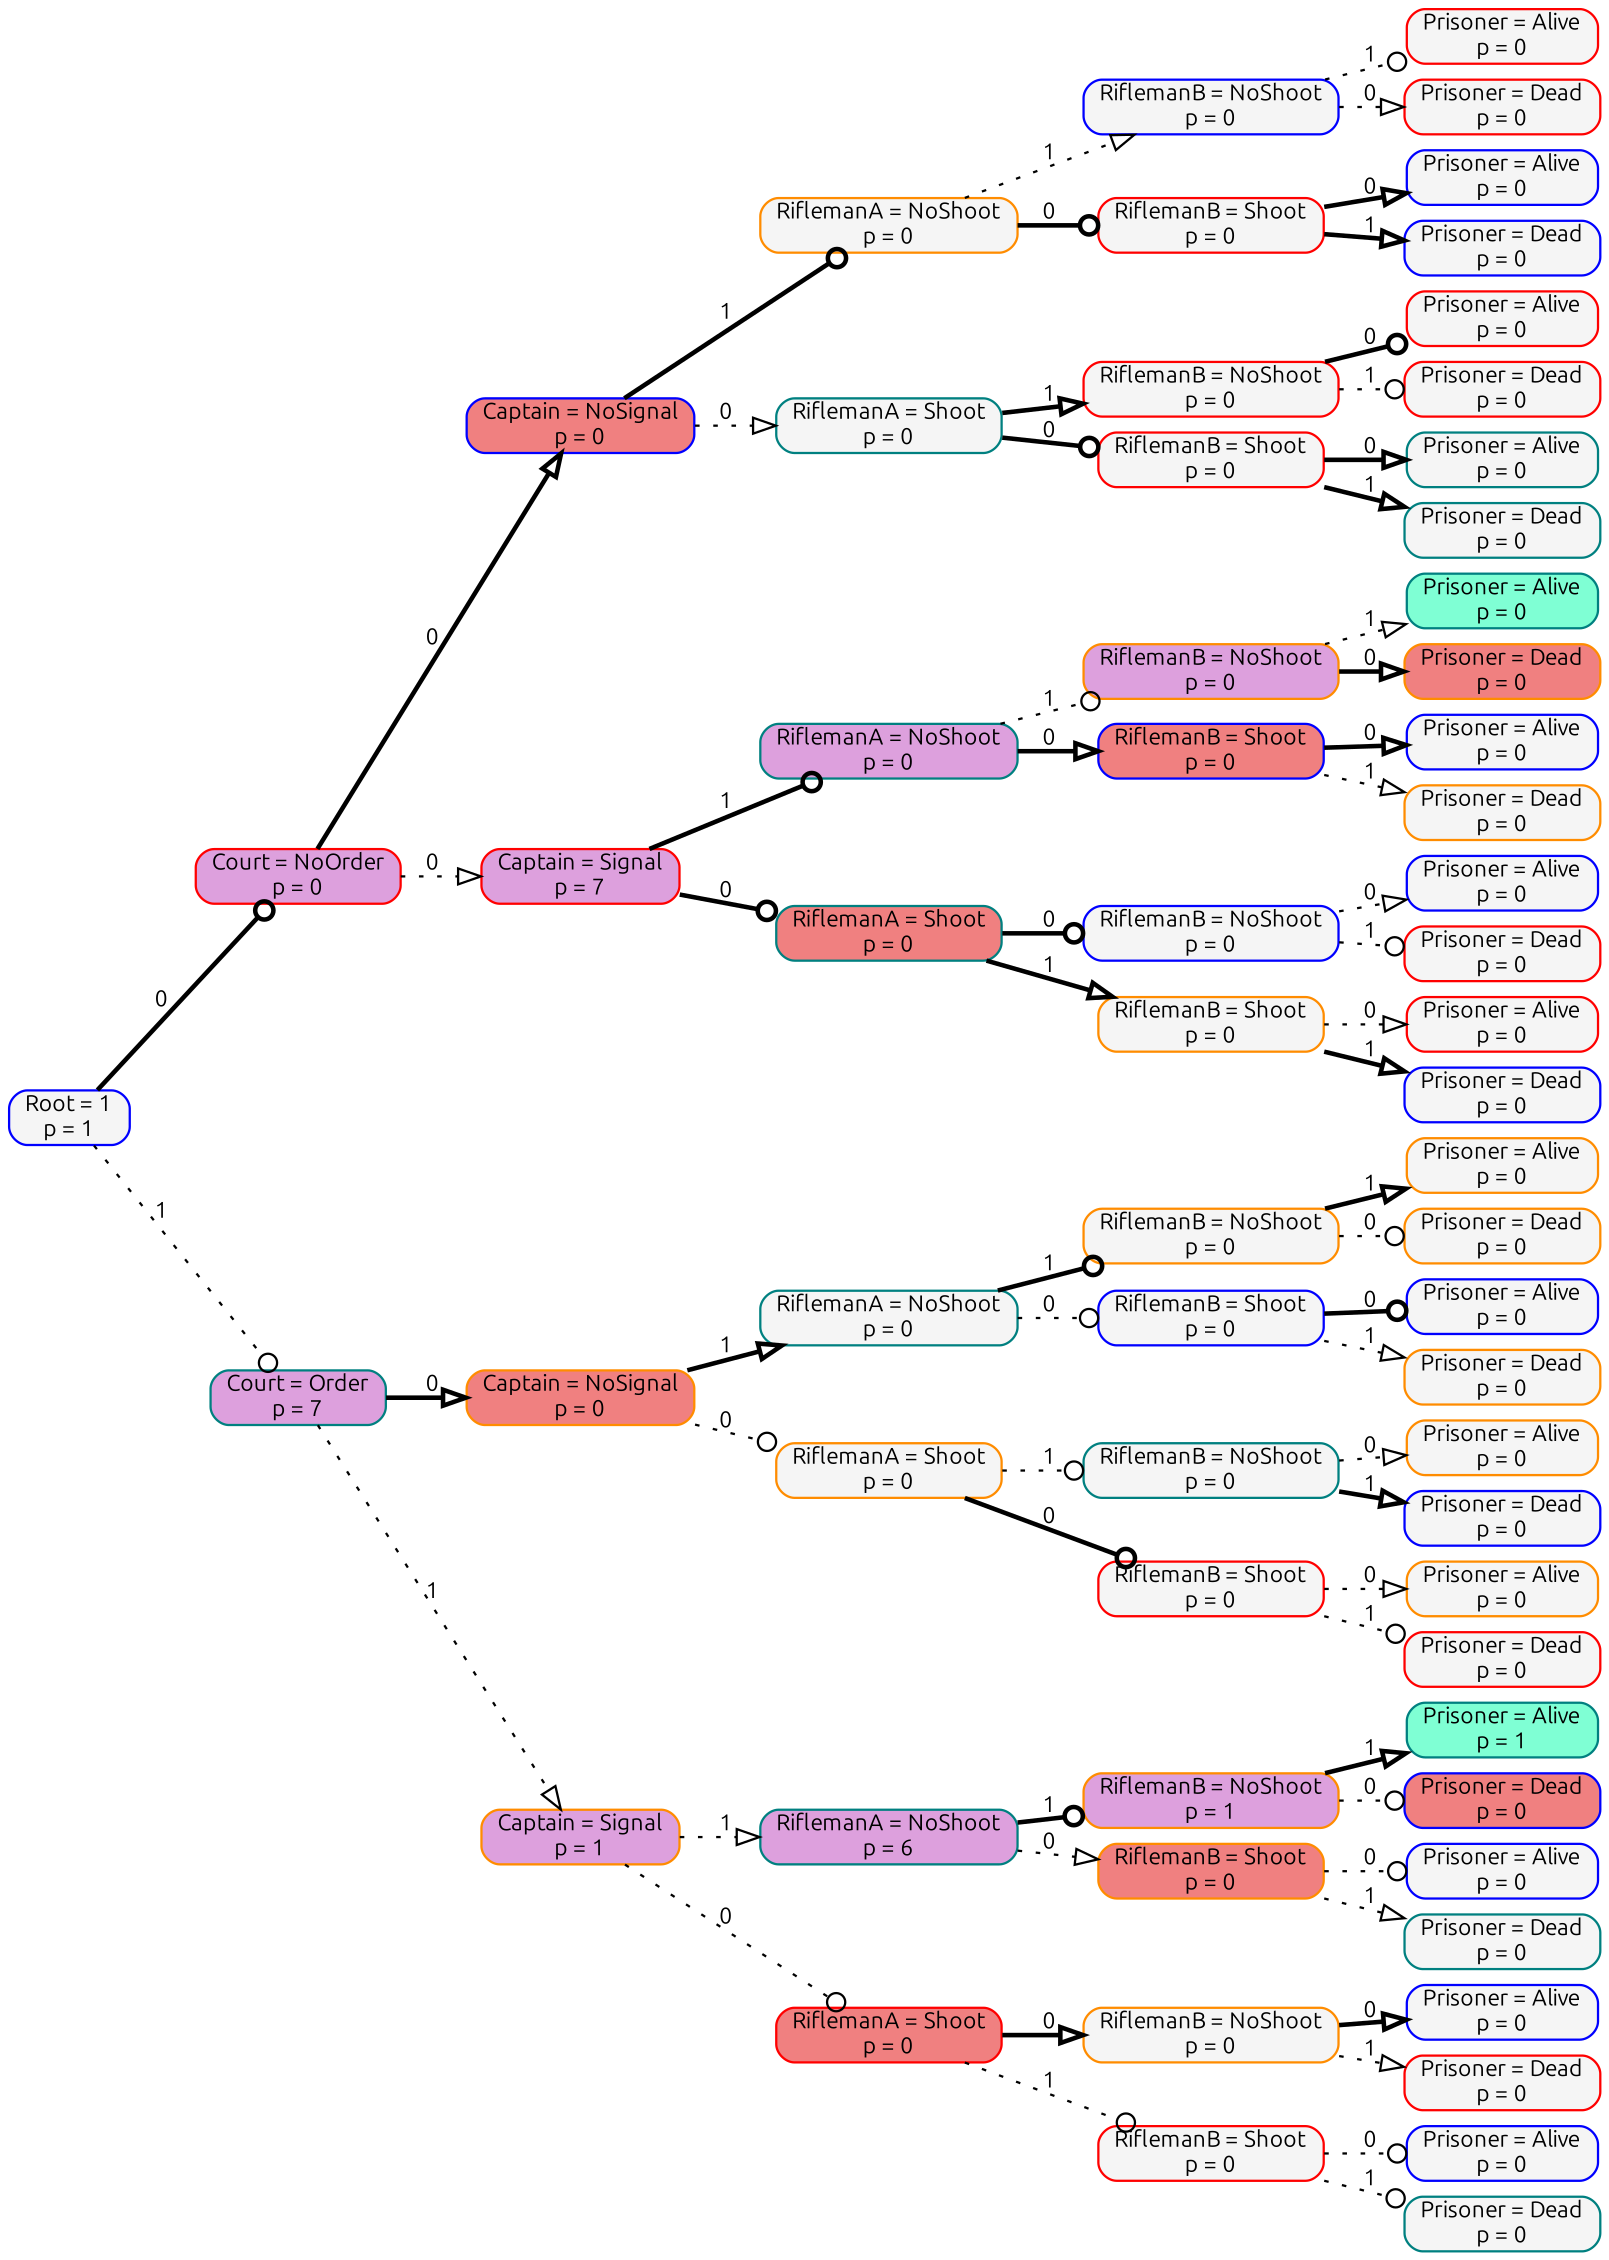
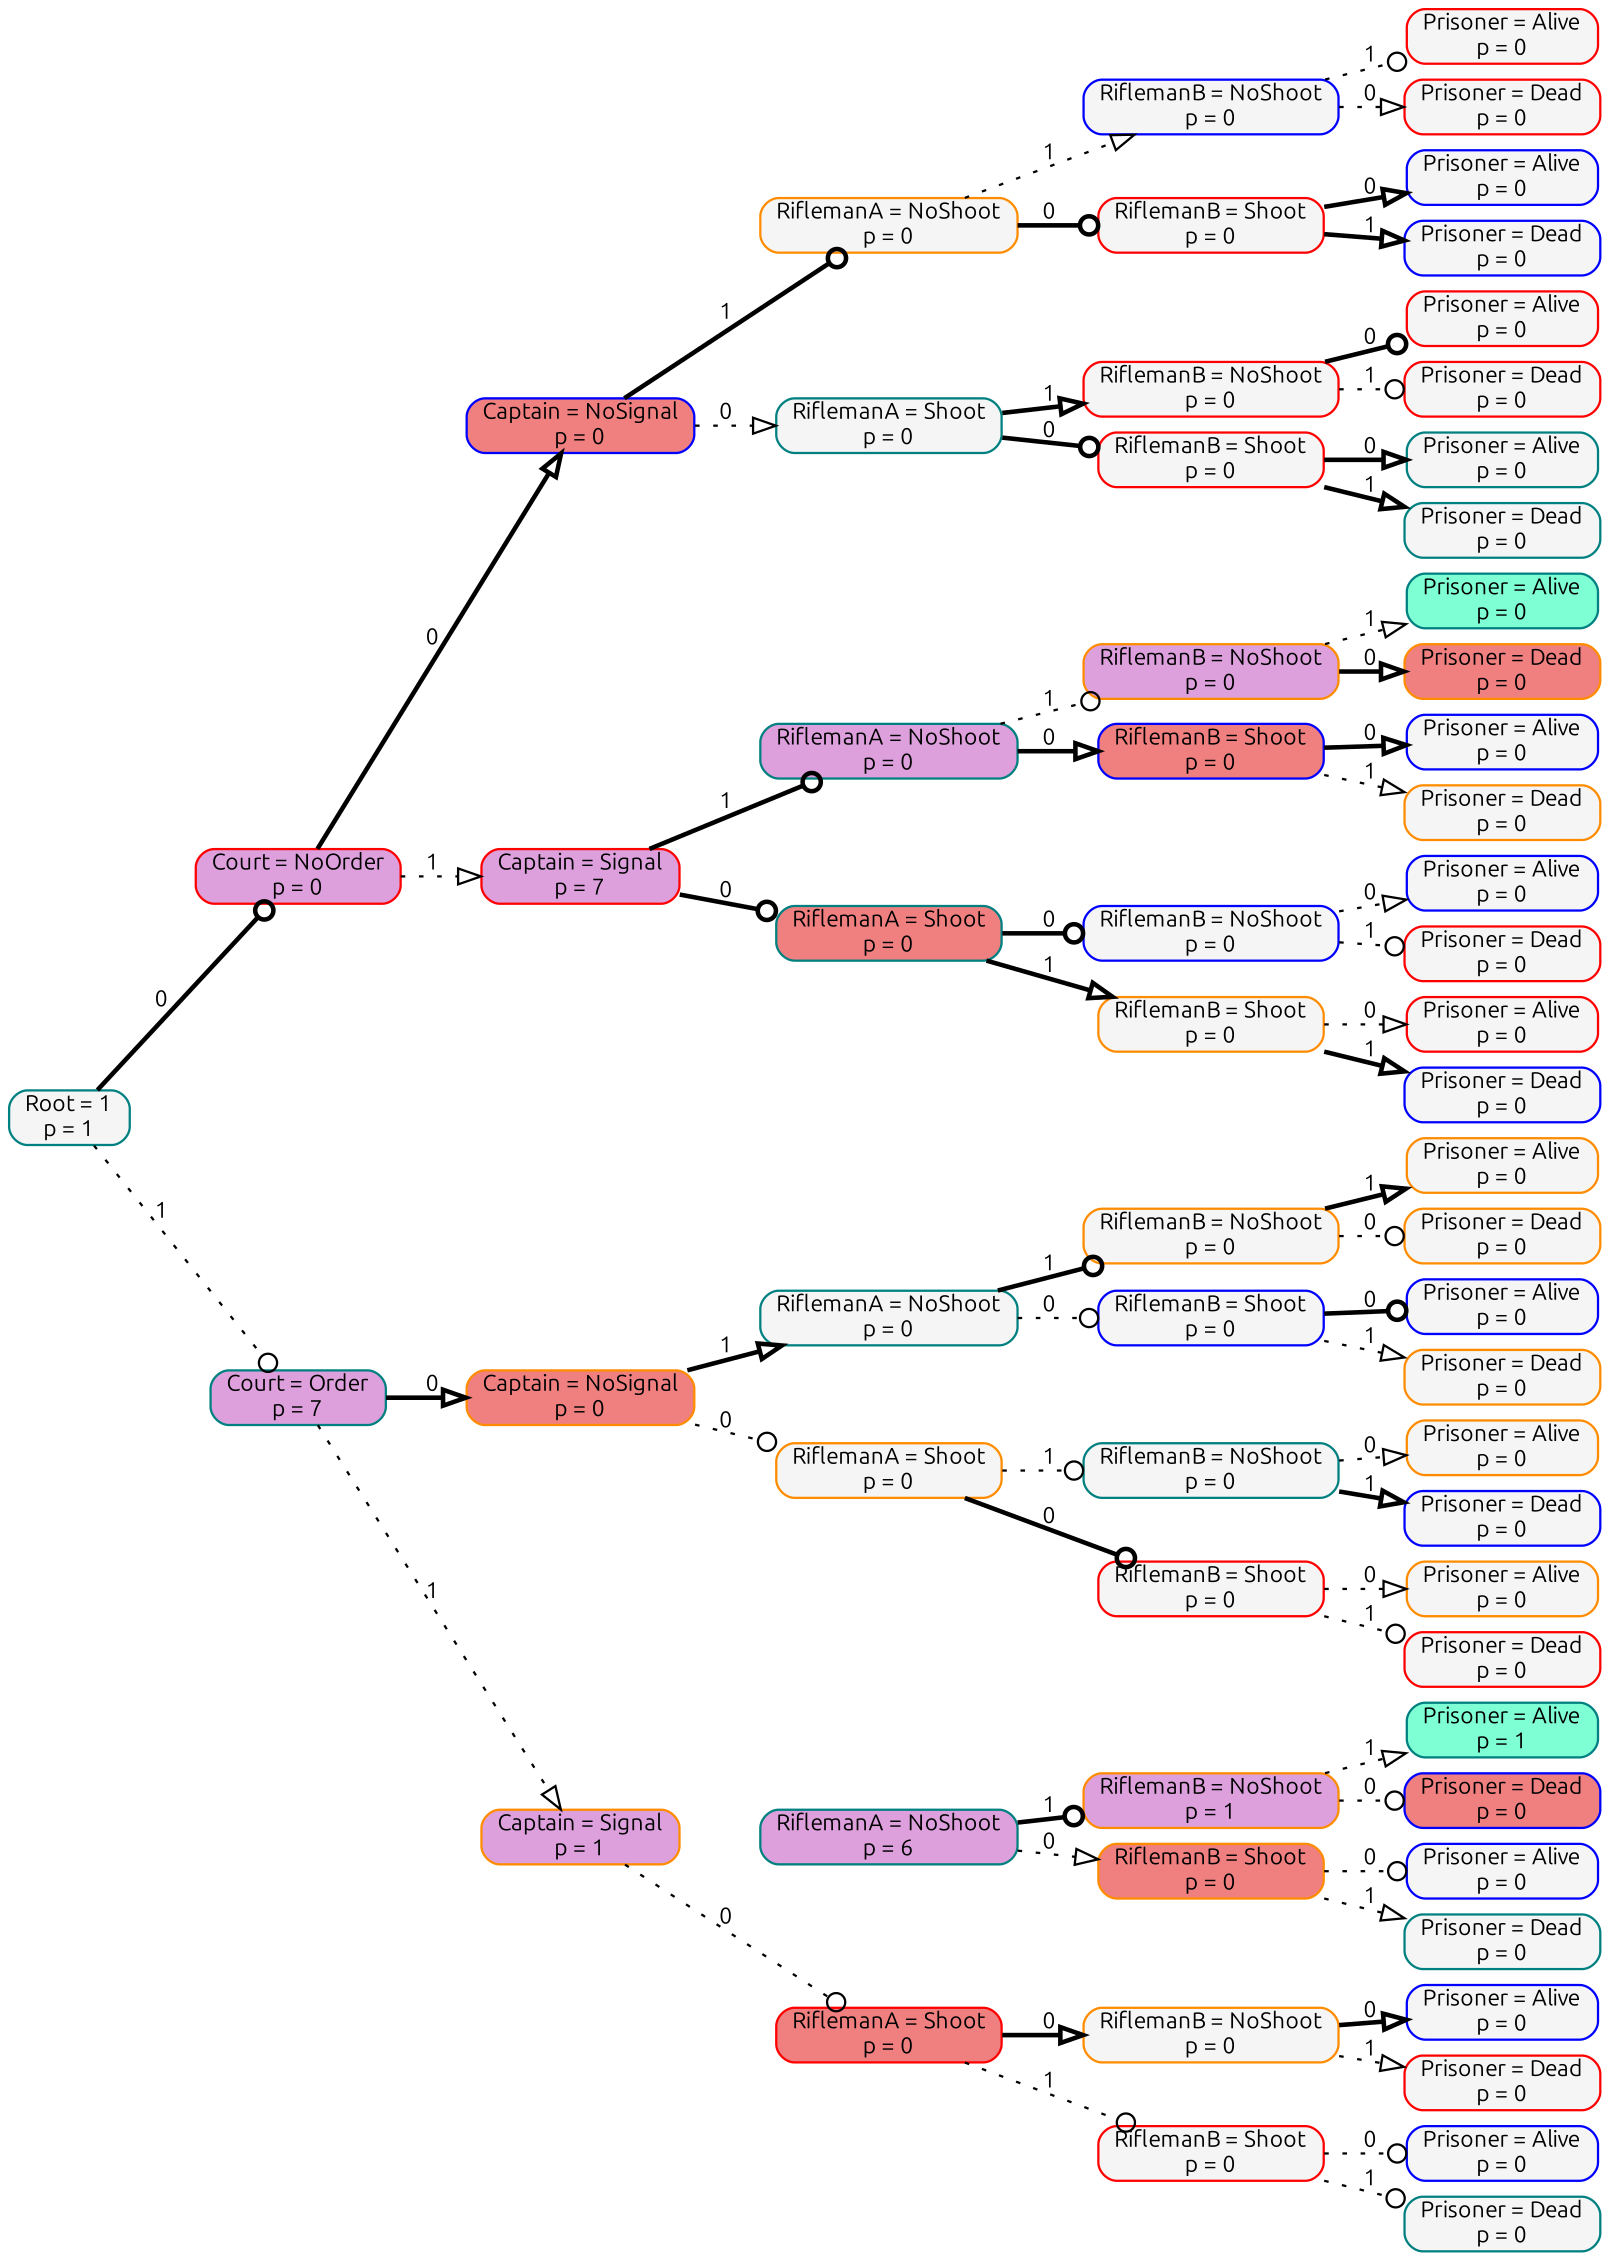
edge "Court = NoOrder p = 0" -> "Captain = Signal p = 7": label "0" -> "1"
node "Root = 1 p = 1": color blue -> teal
edge "RiflemanB = NoShoot p = 1" -> "Prisoner = Alive p = 1": style bold -> dotted
edge "Captain = Signal p = 1" -> "RiflemanA = NoShoot p = 6": removed, label "1"
